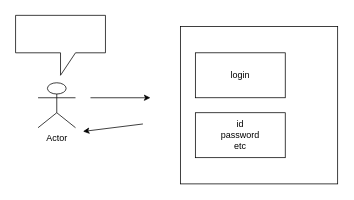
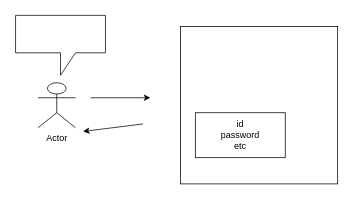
node "login": removed
